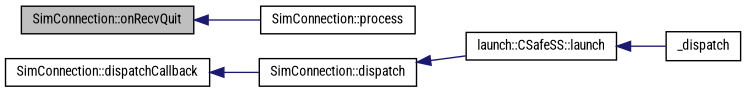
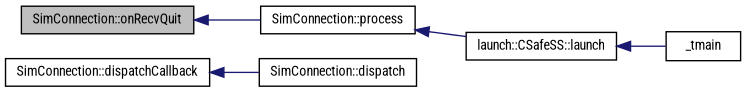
node "_dispatch": label "_dispatch" -> "_tmain"
edge "launch::CSafeSS::launch" -> "SimConnection::dispatch": now "launch::CSafeSS::launch" -> "SimConnection::process"
